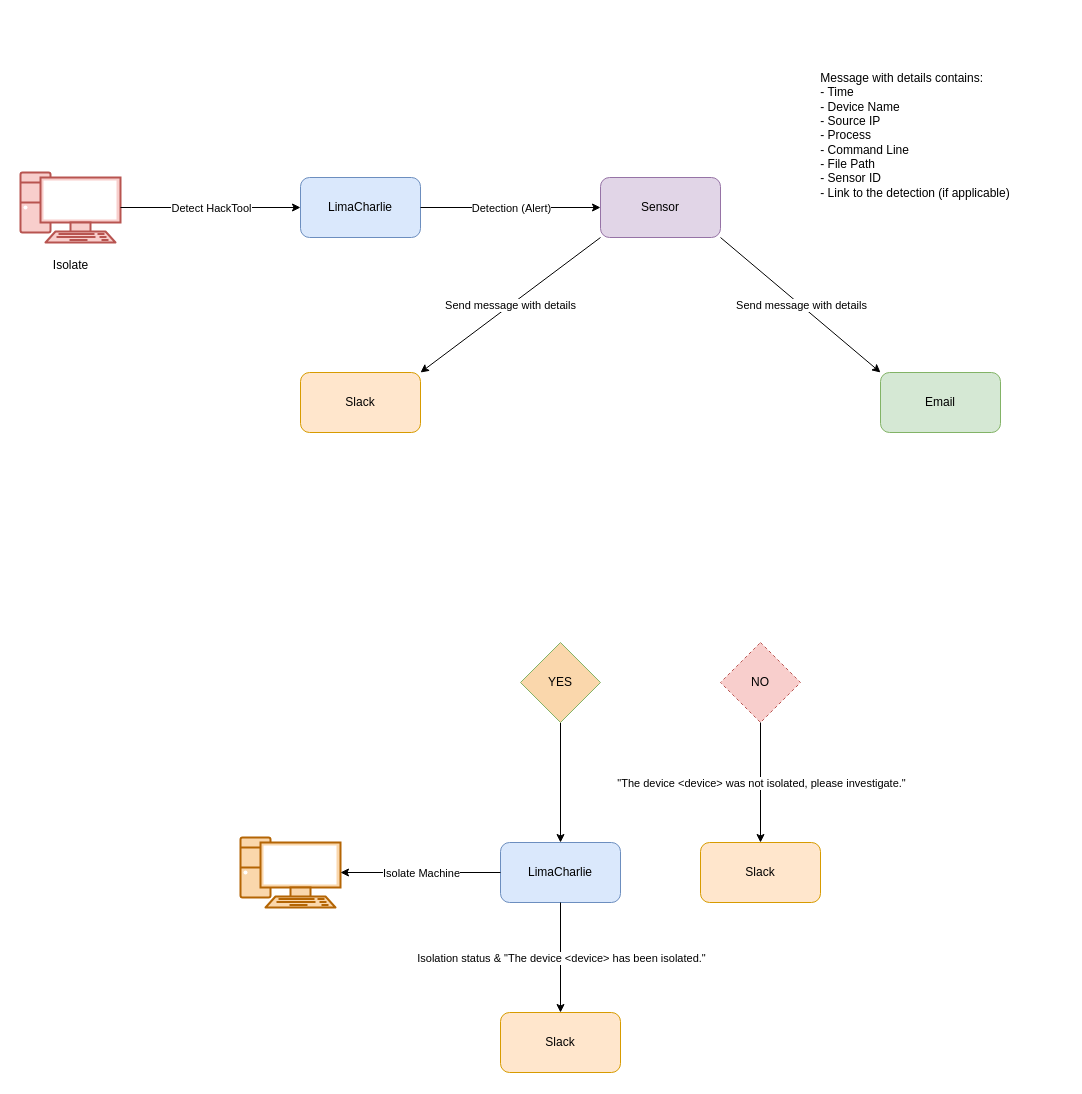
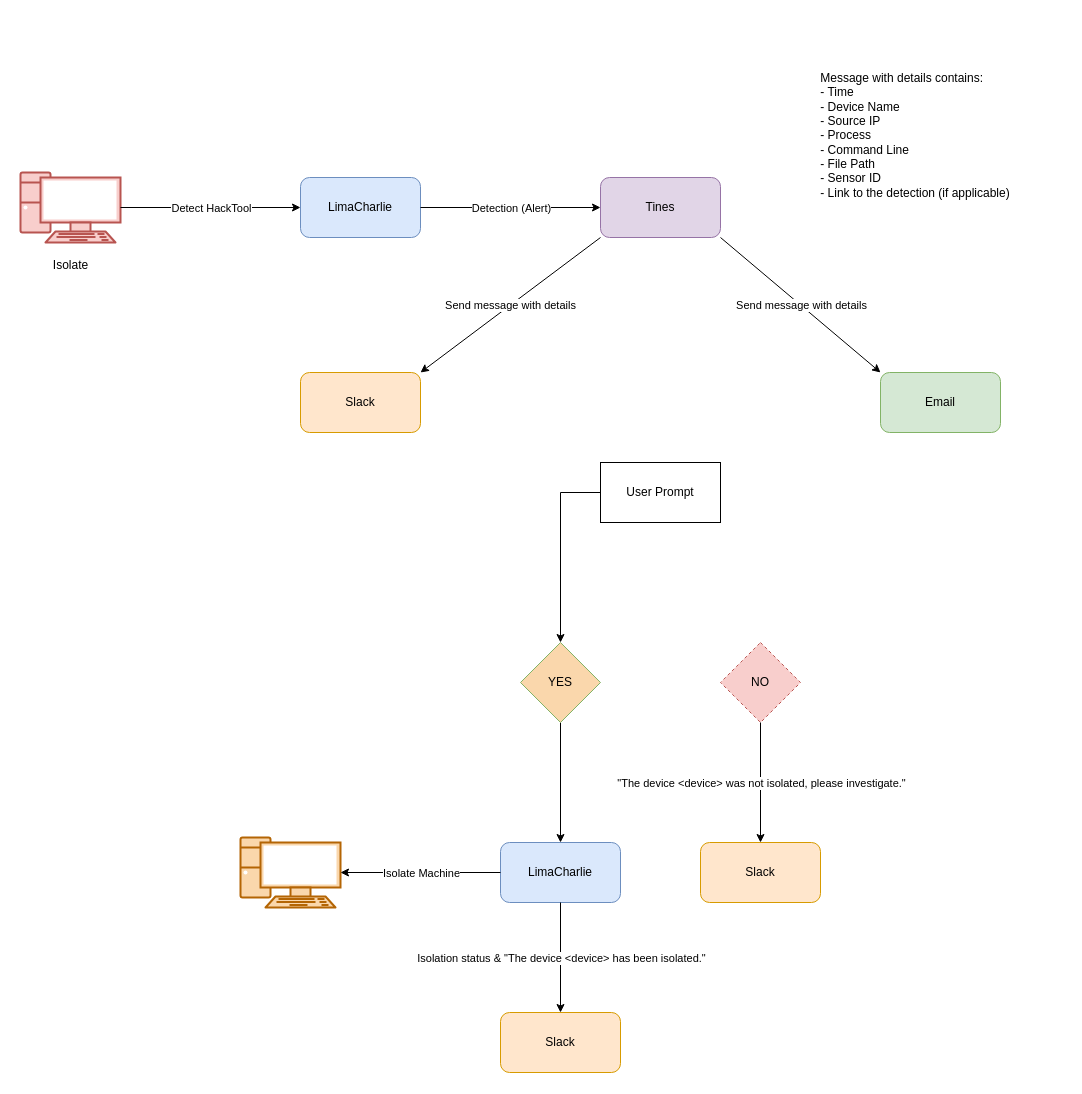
node "Sensor": label "Sensor" -> "Tines"
node "User Prompt": added
edge "User Prompt" -> "YES": added
